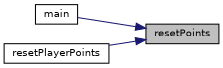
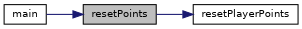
edge "resetPlayerPoints" -> "resetPoints": reversed
